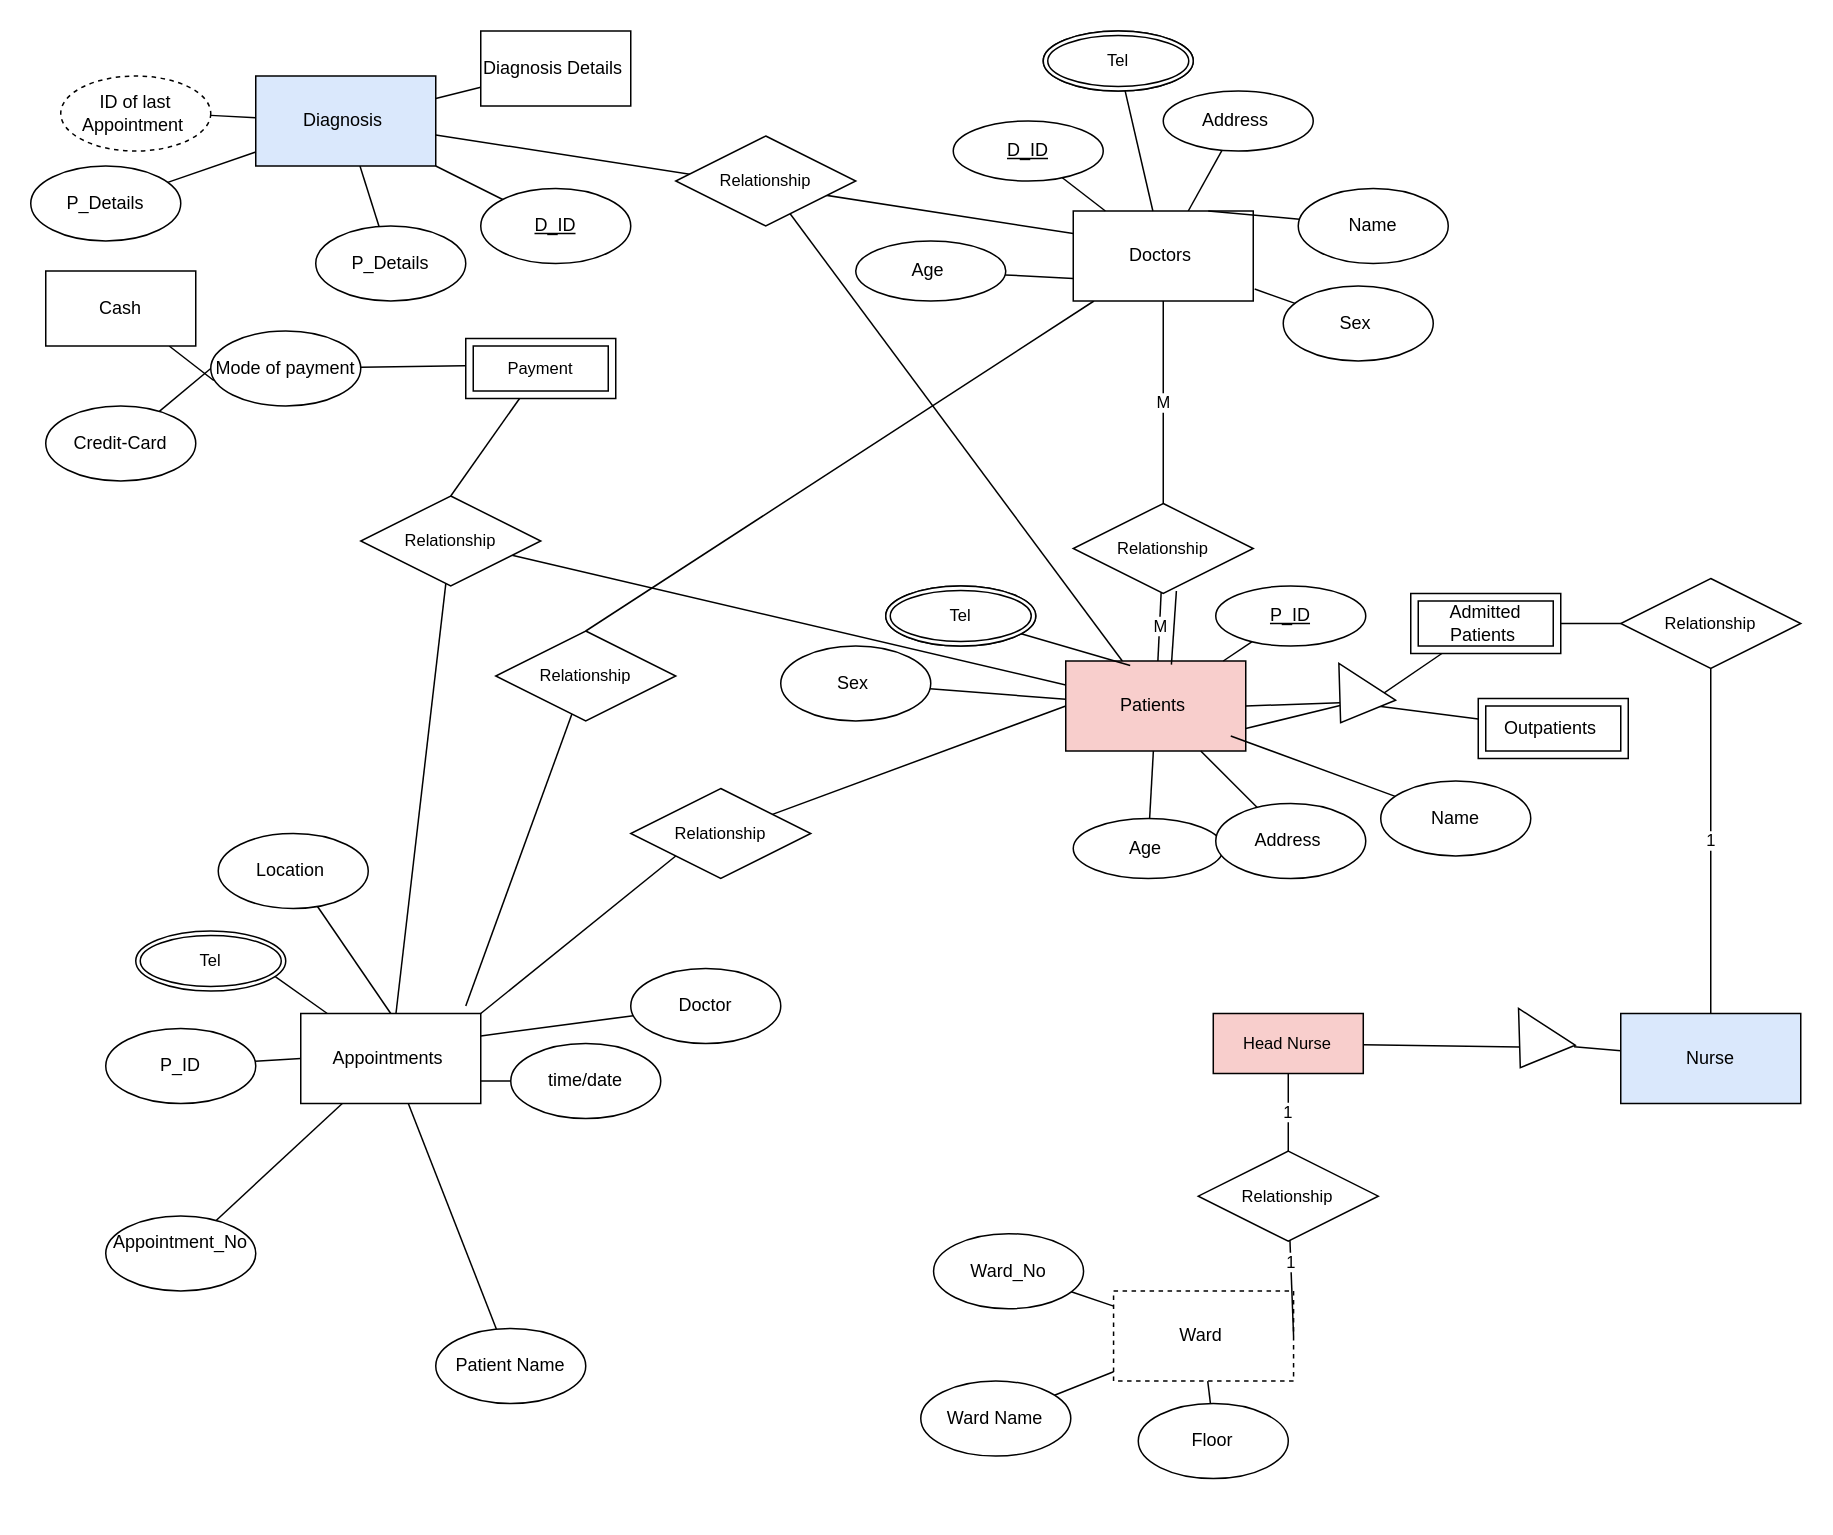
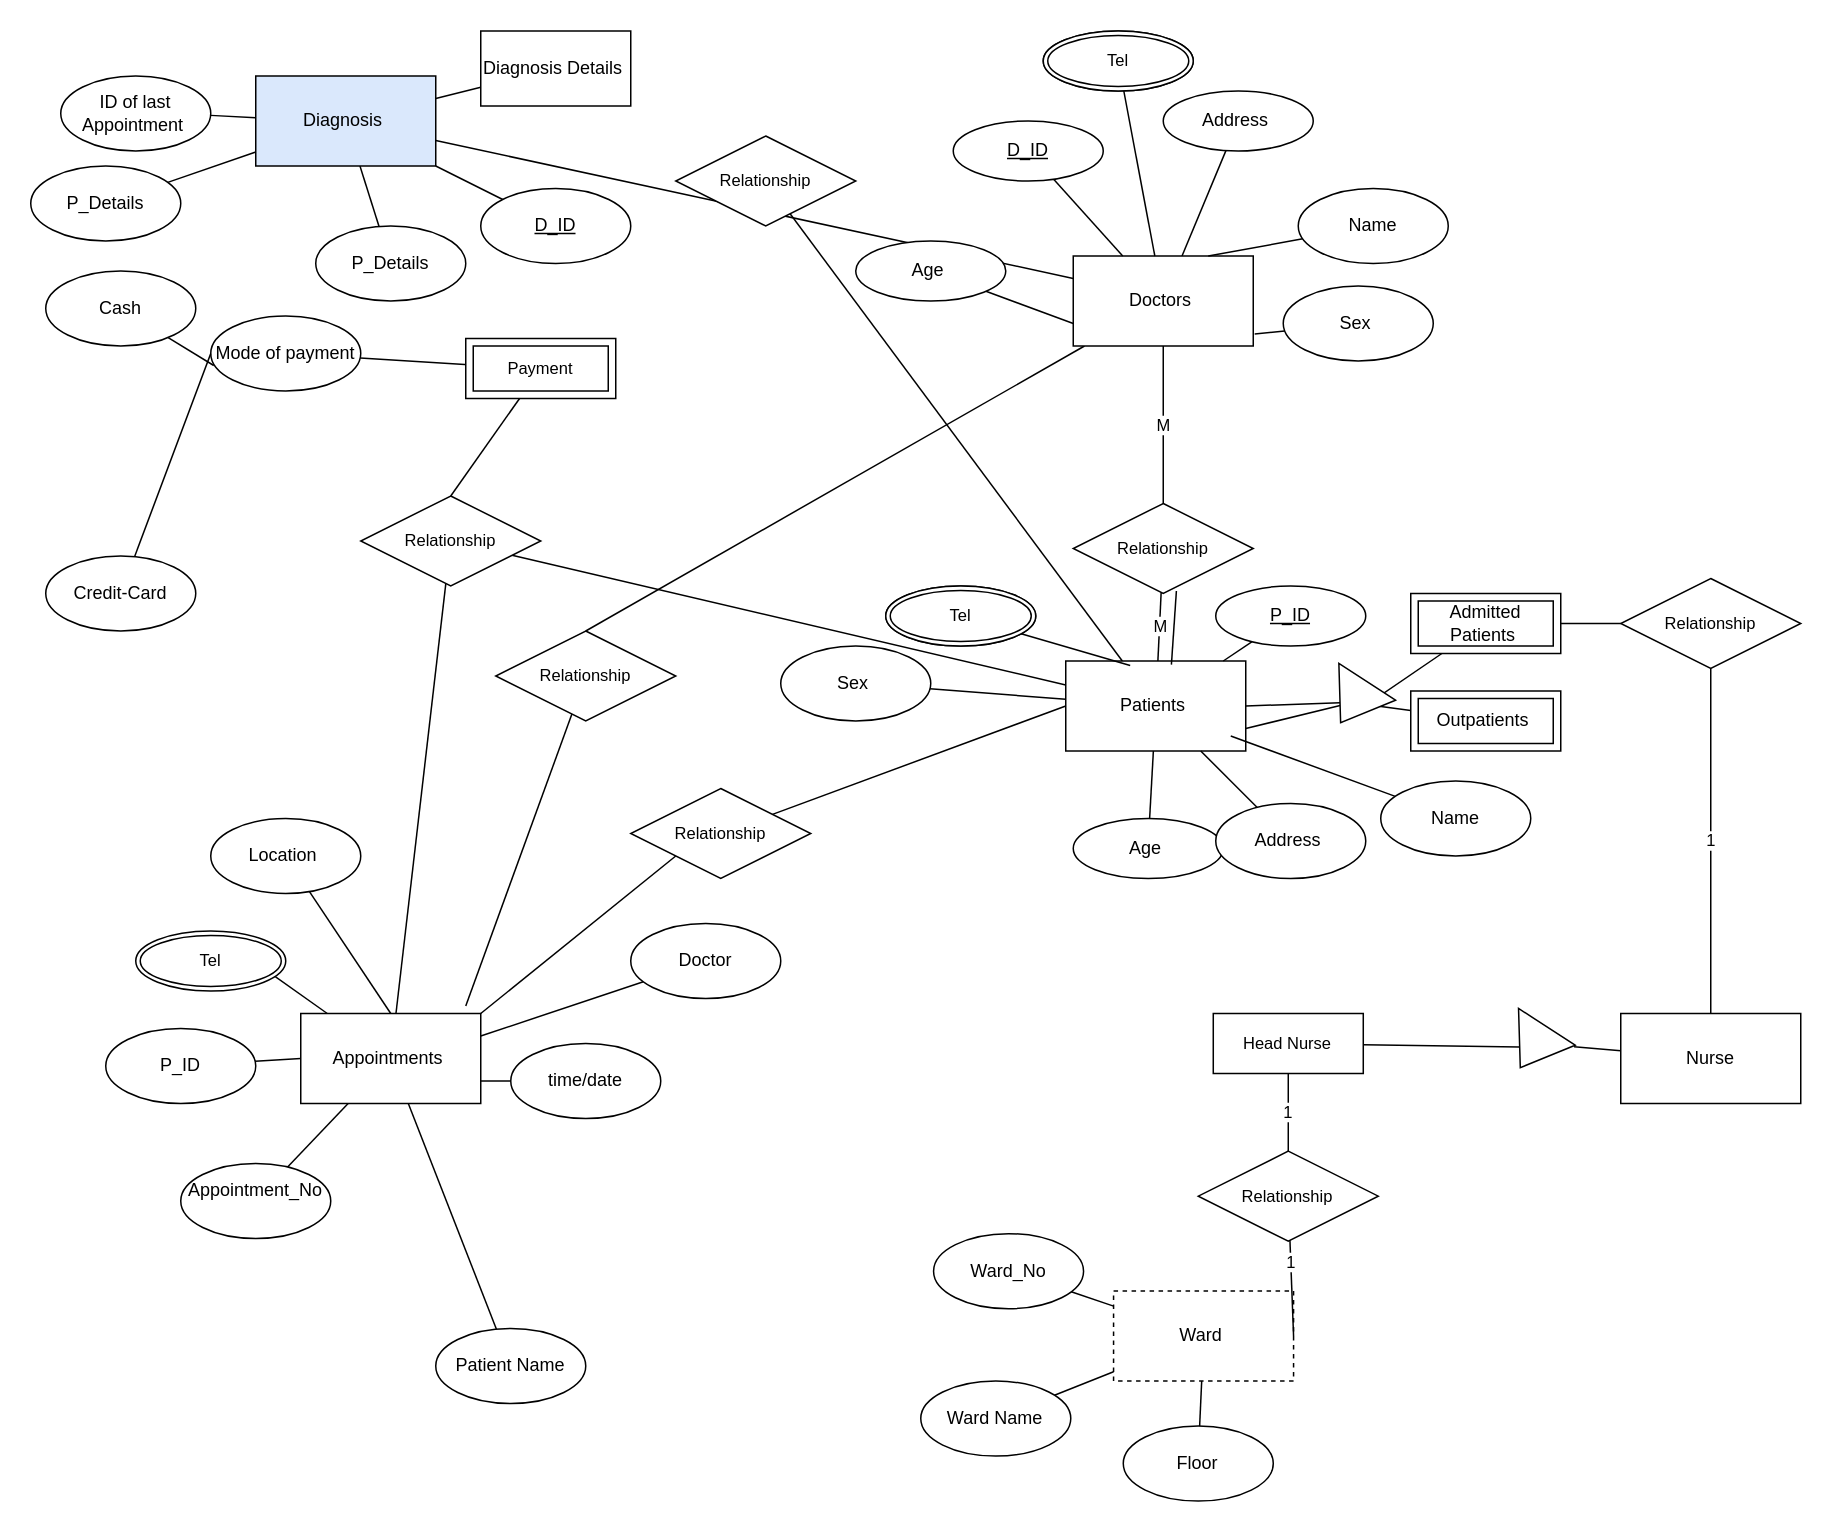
node "ID of last Appointment": style dashed -> solid
node "Doctors": moved (1163, 256) -> (1163, 301)
node "Cash": shape rectangle -> ellipse
node "Mode of payment": moved (286, 368) -> (286, 353)
node "Credit-Card": moved (121, 443) -> (121, 593)
node "Patients": fillcolor #f8cecc -> #ffffff
node "Outpatients": moved (1553, 728) -> (1486, 721)
node "Location": moved (293, 871) -> (286, 856)
node "Doctor": moved (706, 1006) -> (706, 961)
node "Head Nurse": fillcolor #f8cecc -> #ffffff
node "Nurse": fillcolor #dae8fc -> #ffffff
node "Appointment_No": moved (181, 1253) -> (256, 1201)
node "Floor": moved (1213, 1441) -> (1198, 1463)
